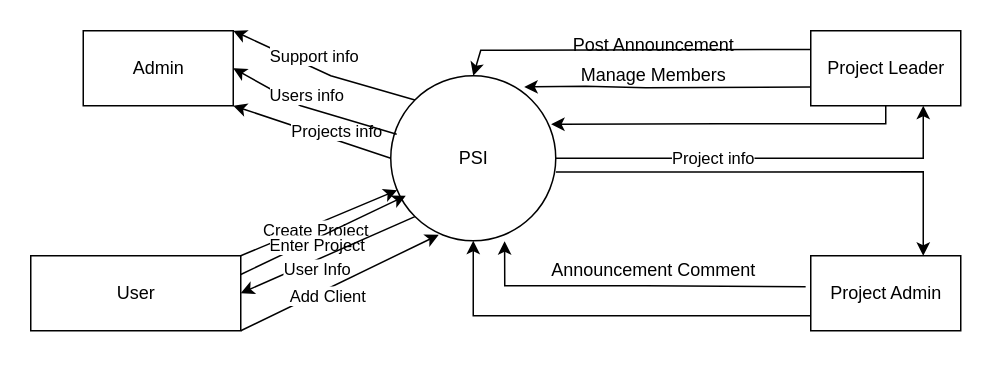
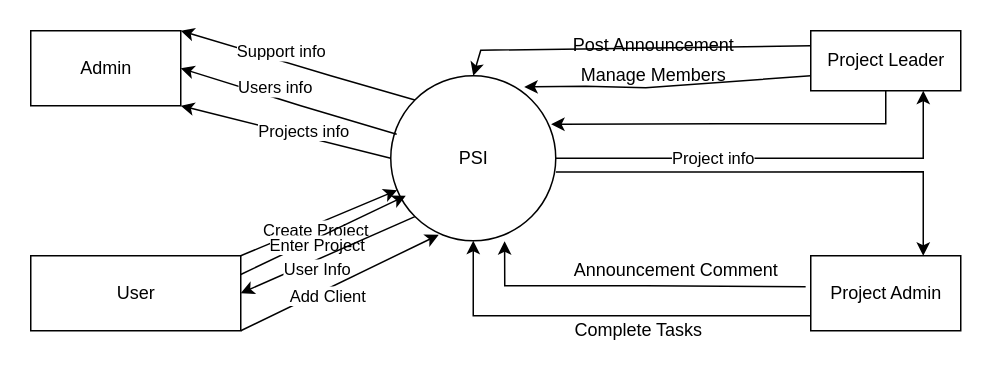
node "Admin": moved (158, 68) -> (106, 68)
node "Project Leader": size 150x75 -> 150x60
node "Announcement Comment": moved (653, 271) -> (676, 271)
node "Complete Tasks": added
